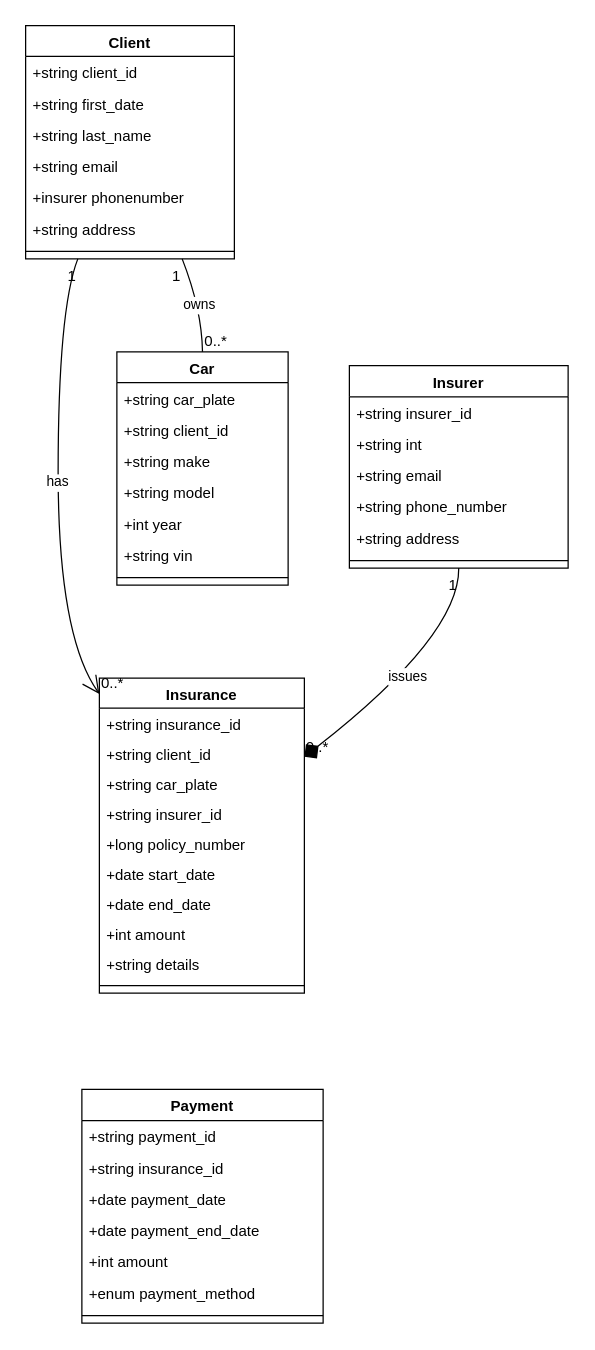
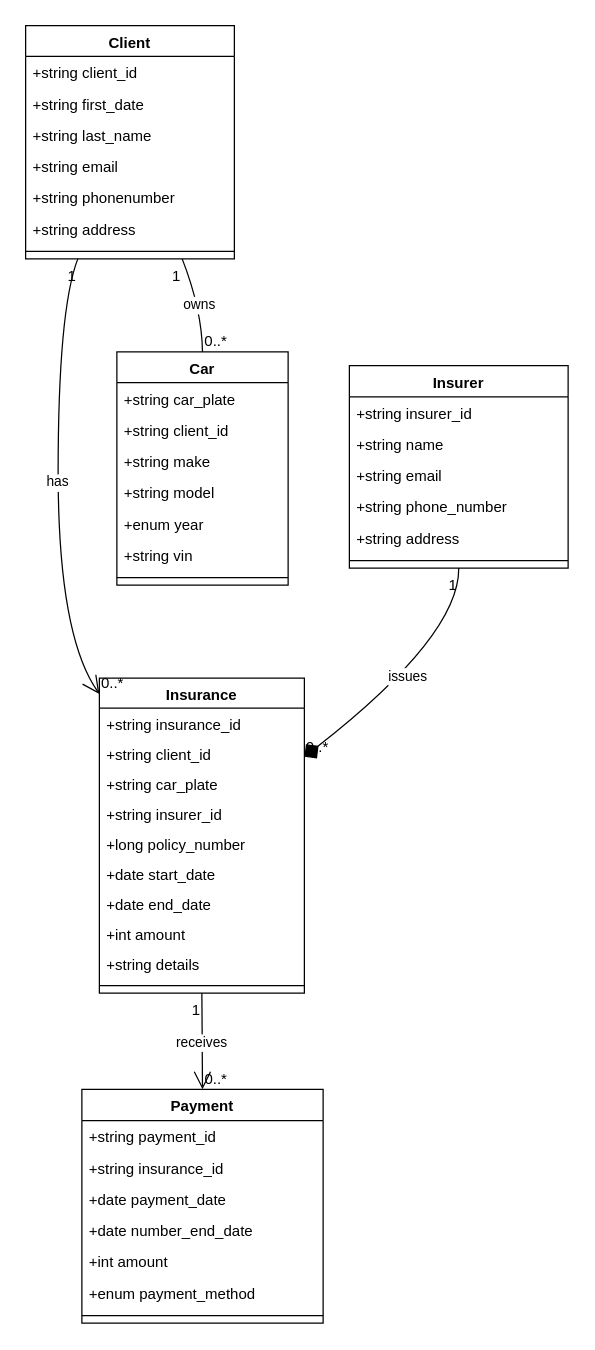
node "+insurer phonenumber": label "+insurer phonenumber" -> "+string phonenumber"
node "+string int": label "+string int" -> "+string name"
node "+int year": label "+int year" -> "+enum year"
edge "Insurance" -> "Payment": added, labels "1", "receives", "0..*"
node "+date payment_end_date": label "+date payment_end_date" -> "+date number_end_date"
